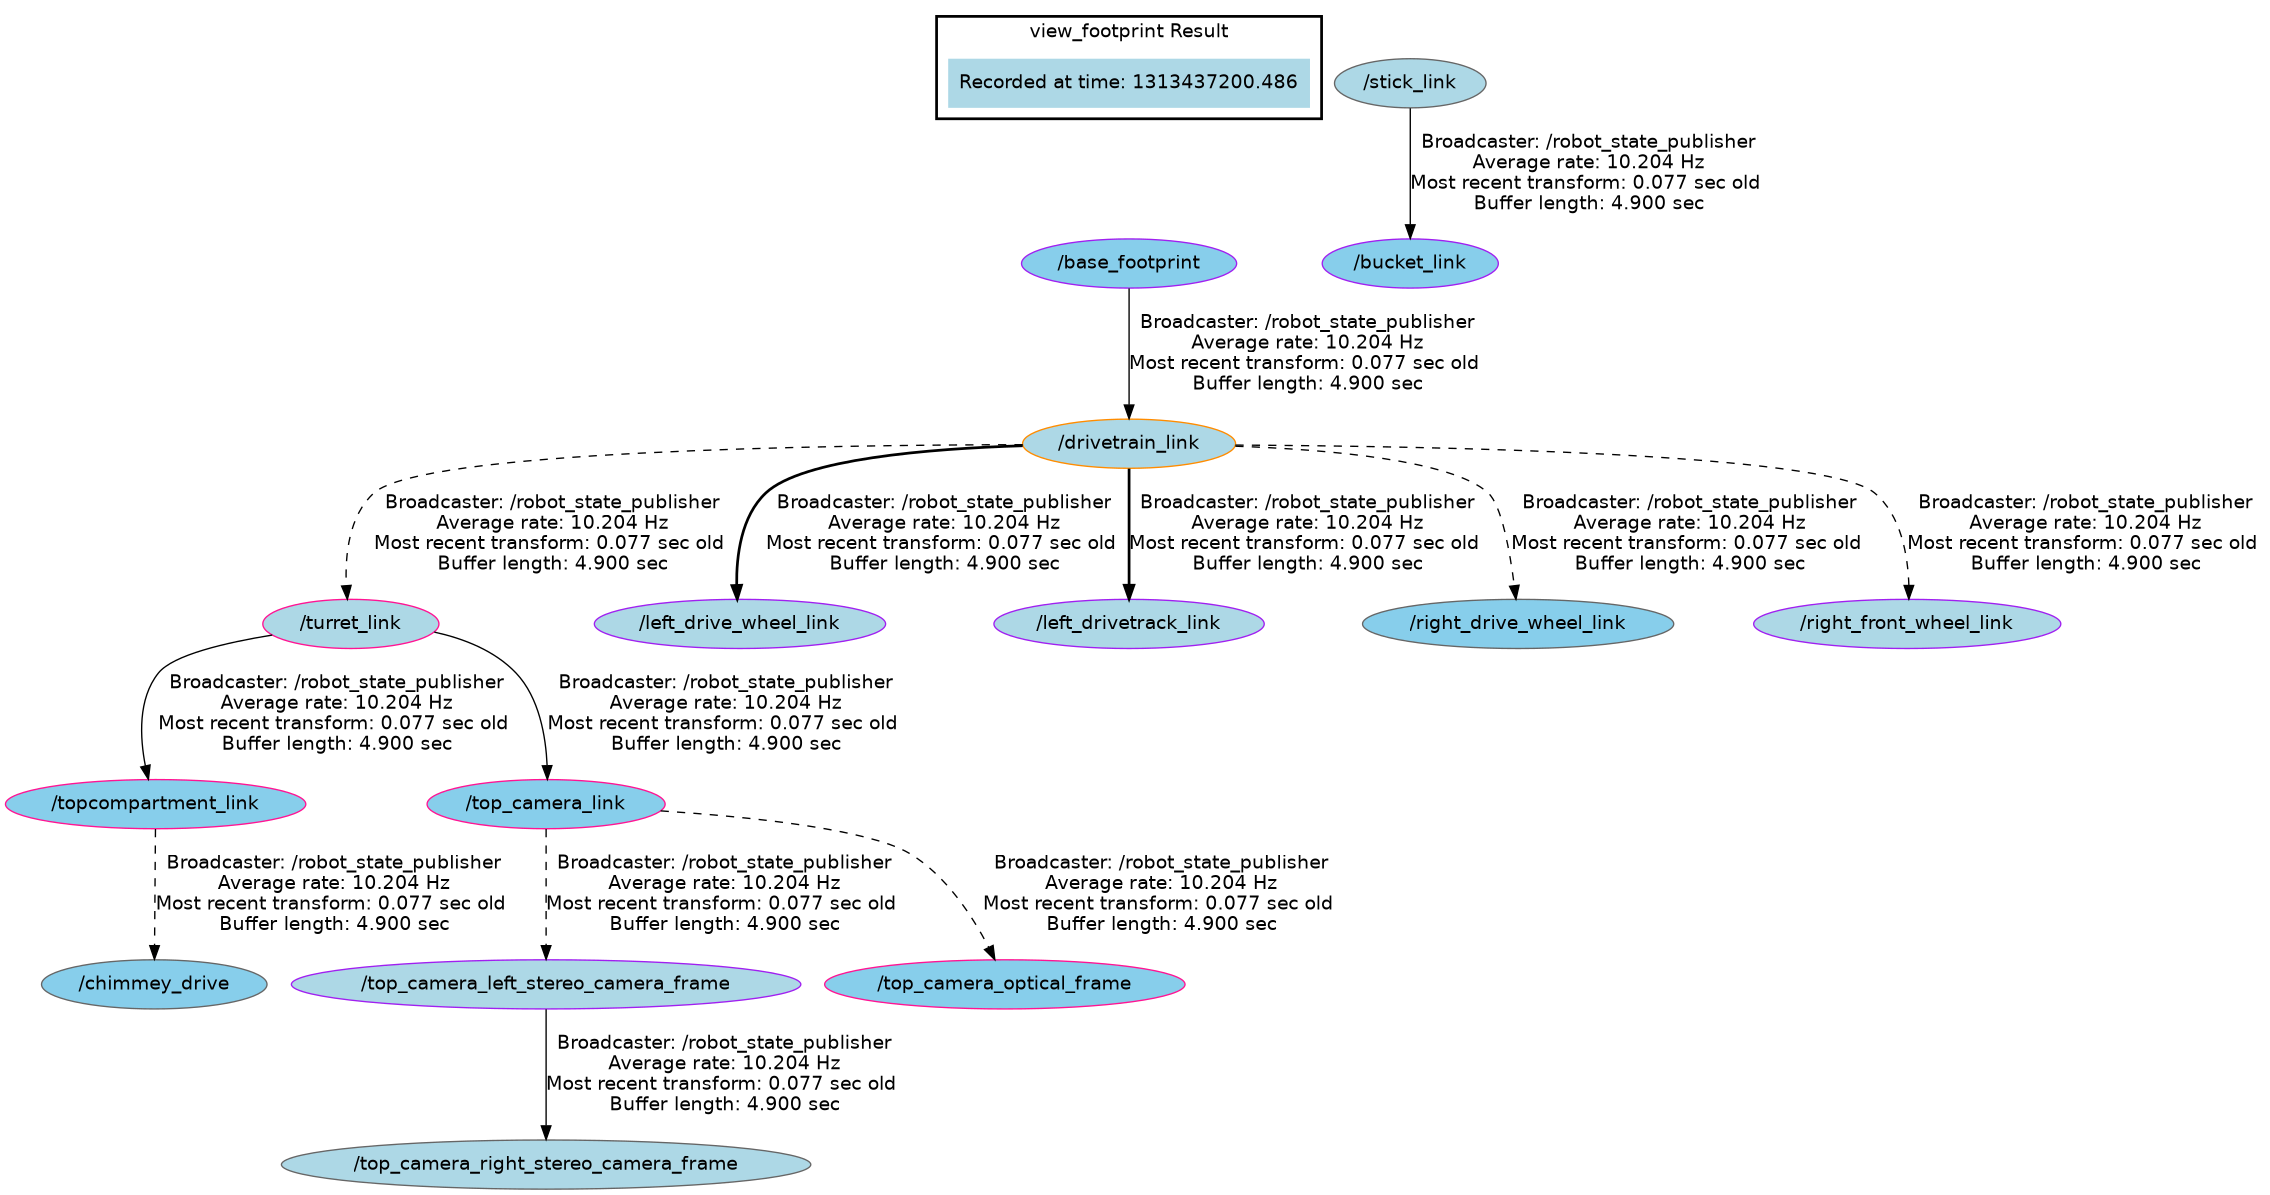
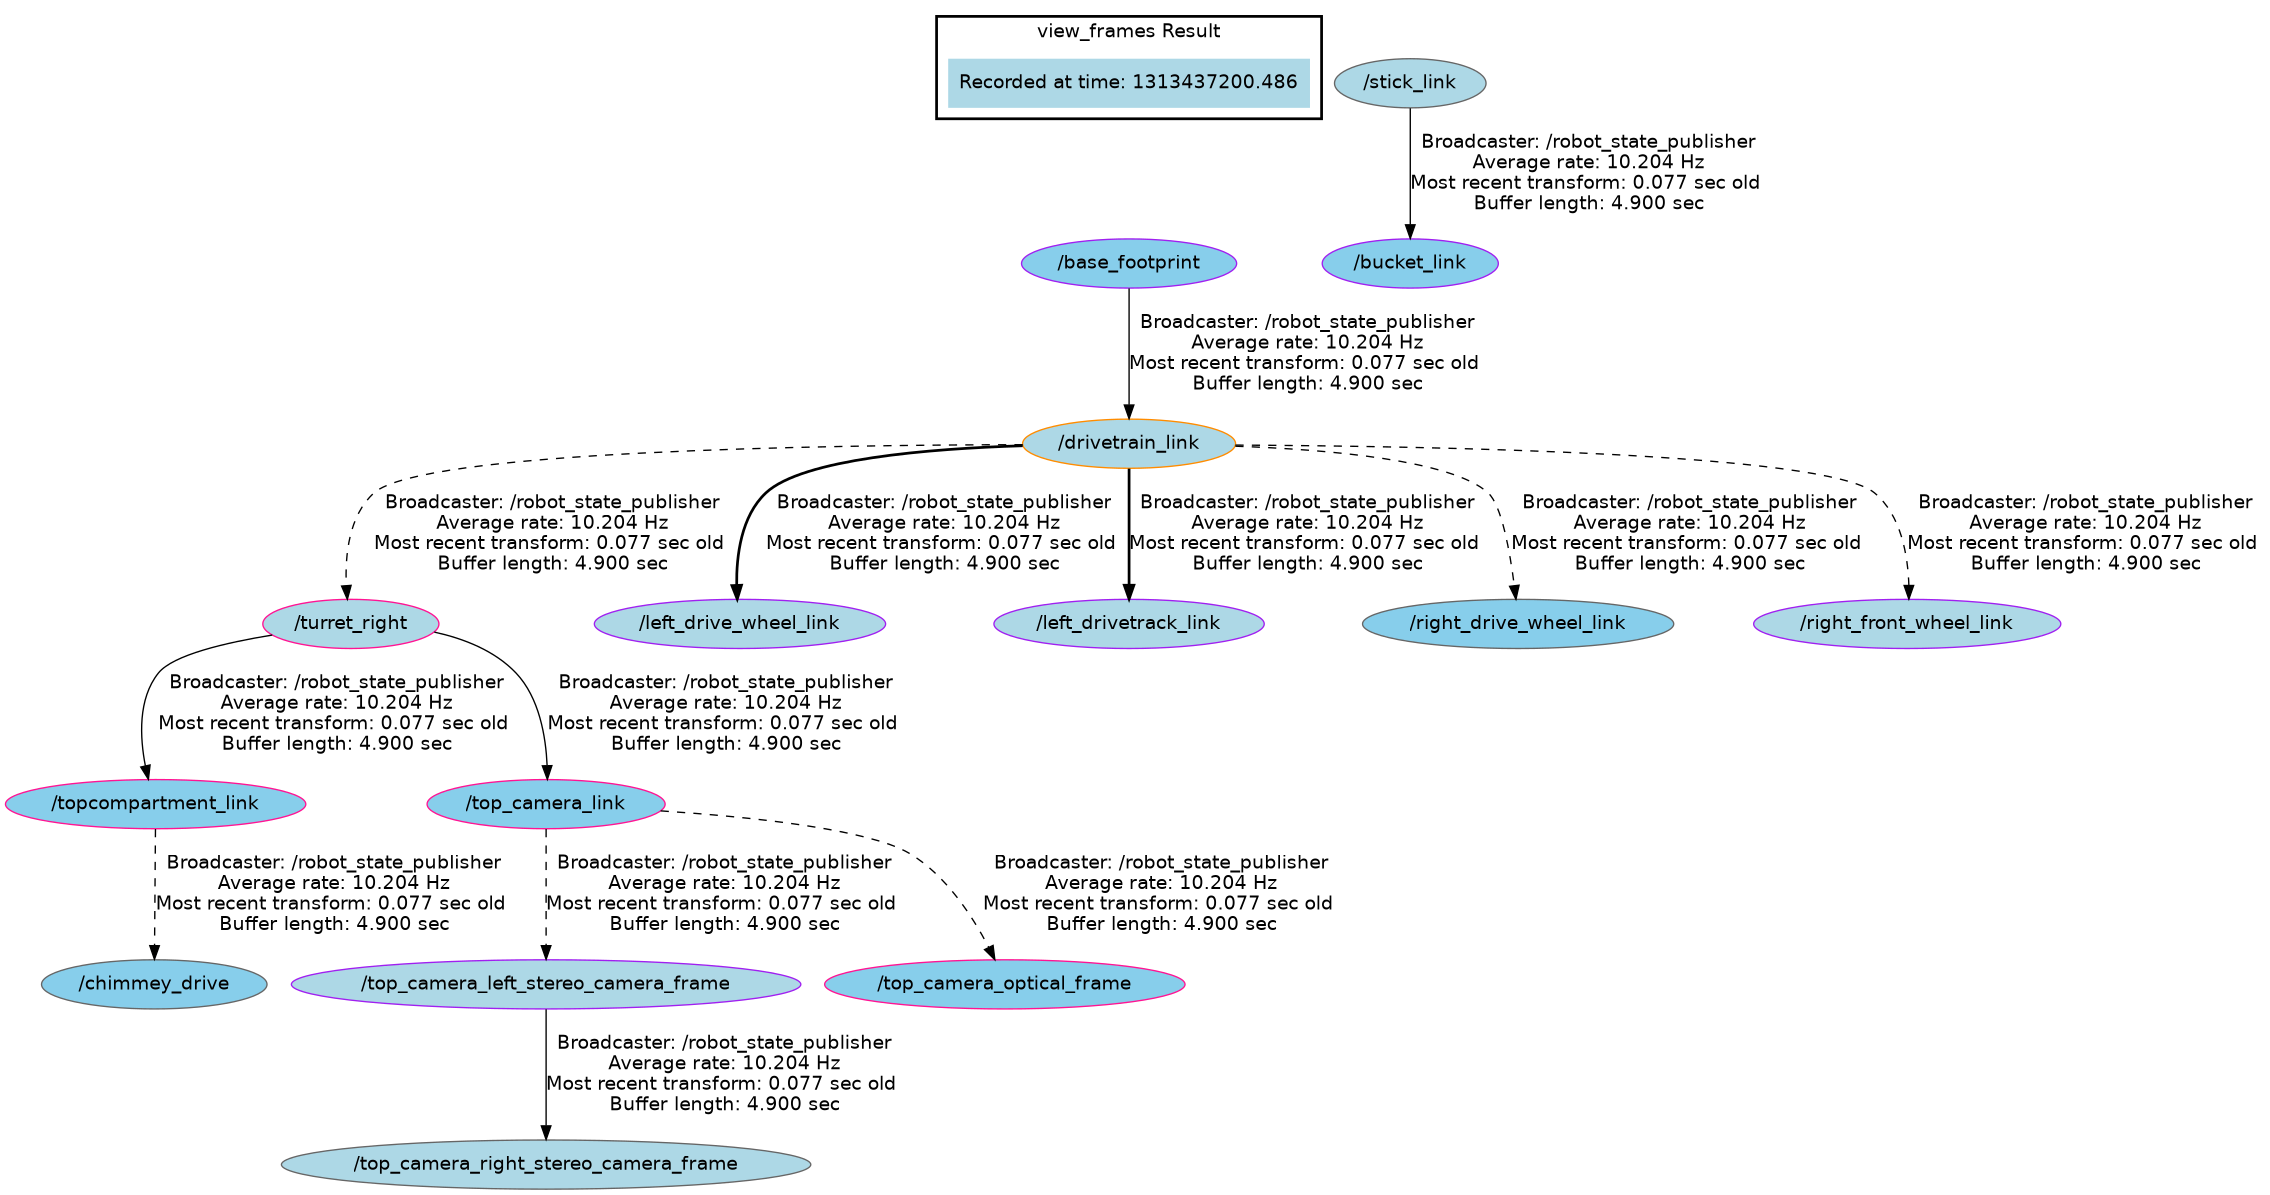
cluster "view_footprint Result": label "view_footprint Result" -> "view_frames Result"
node "/turret_link": label "/turret_link" -> "/turret_right"
